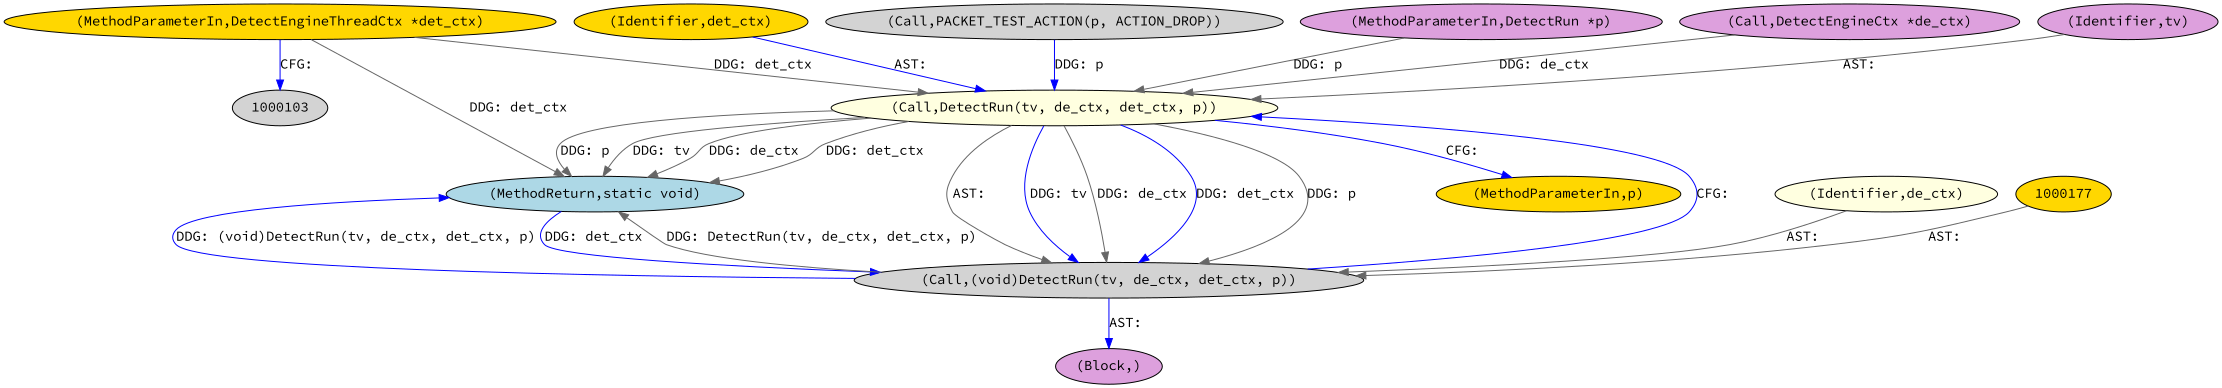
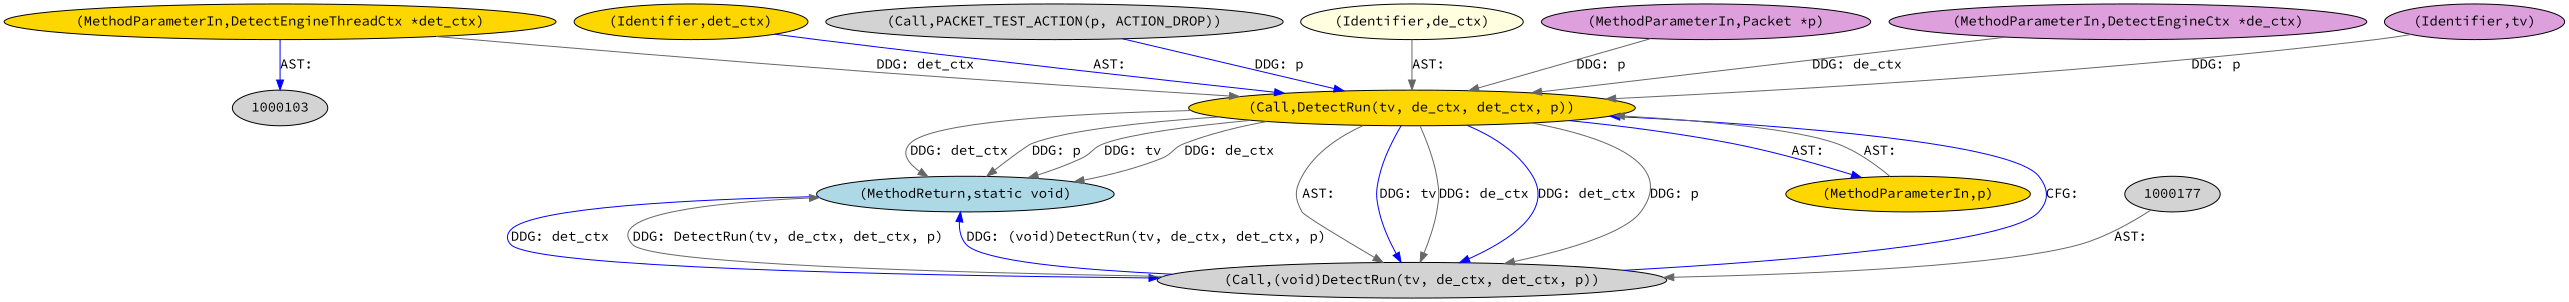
node "(MethodParameterIn,DetectRun *p)": label "(MethodParameterIn,DetectRun *p)" -> "(MethodParameterIn,Packet *p)"
node "(Call,DetectEngineCtx *de_ctx)": label "(Call,DetectEngineCtx *de_ctx)" -> "(MethodParameterIn,DetectEngineCtx *de_ctx)"
edge "(MethodParameterIn,DetectEngineThreadCtx *det_ctx)" -> "1000103": label "CFG: " -> "AST: "
edge "(Identifier,tv)" -> "(Call,DetectRun(tv, de_ctx, det_ctx, p))": label "AST: " -> "DDG: p"
edge "(MethodParameterIn,DetectEngineThreadCtx *det_ctx)" -> "(MethodReturn,static void)": removed, label "DDG: det_ctx"
node "(Call,DetectRun(tv, de_ctx, det_ctx, p))": fillcolor lightyellow -> gold
edge "(MethodParameterIn,p)" -> "(Call,DetectRun(tv, de_ctx, det_ctx, p))": added, label "AST:"
edge "(Call,DetectRun(tv, de_ctx, det_ctx, p))" -> "(MethodParameterIn,p)": label "CFG: " -> "AST: "
node "1000177": fillcolor gold -> lightgrey
edge "(Identifier,de_ctx)" -> "(Call,(void)DetectRun(tv, de_ctx, det_ctx, p))": now "(Identifier,de_ctx)" -> "(Call,DetectRun(tv, de_ctx, det_ctx, p))"
node "(Block,)": removed
